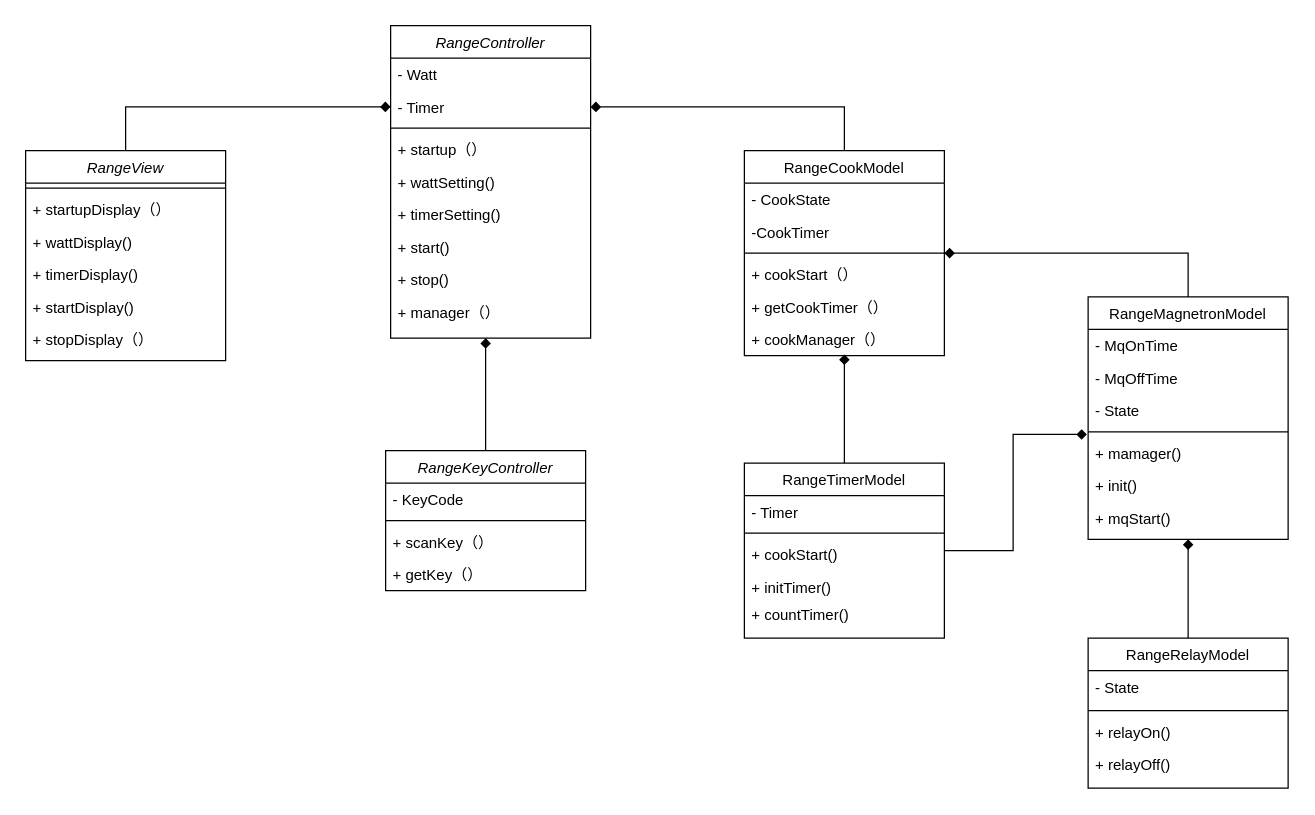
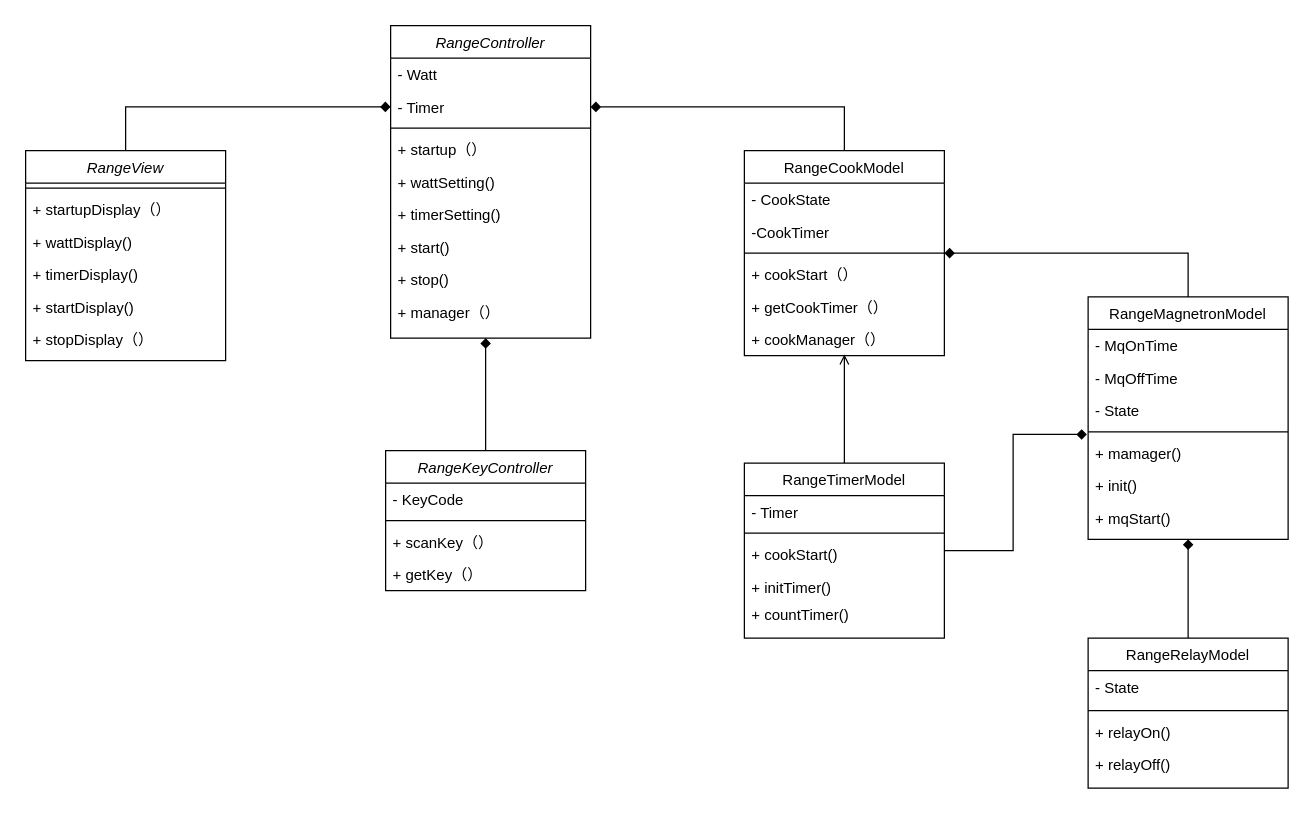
edge "RangeTimerModel" -> "+ cookManager（）": arrowhead diamond -> open
